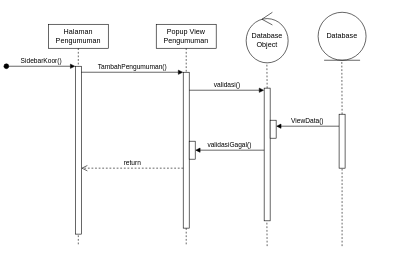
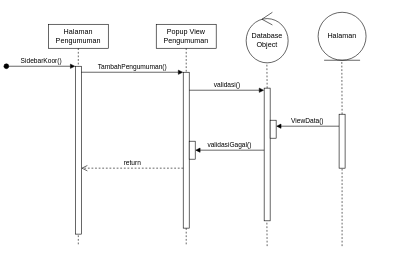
node "Database": label "Database" -> "Halaman"
